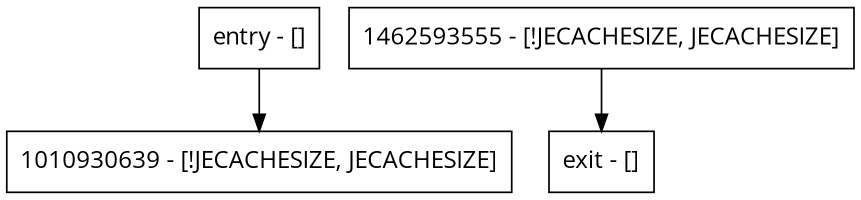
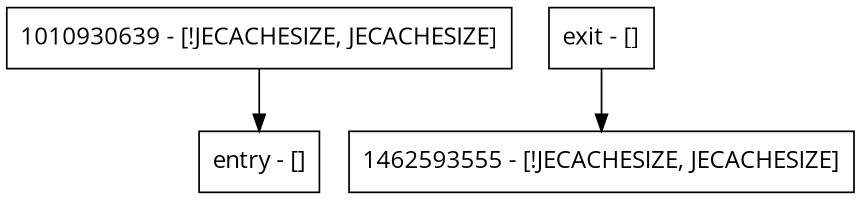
edge "entry - []" -> "1010930639 - [!JECACHESIZE, JECACHESIZE]": reversed
edge "1462593555 - [!JECACHESIZE, JECACHESIZE]" -> "exit - []": reversed
